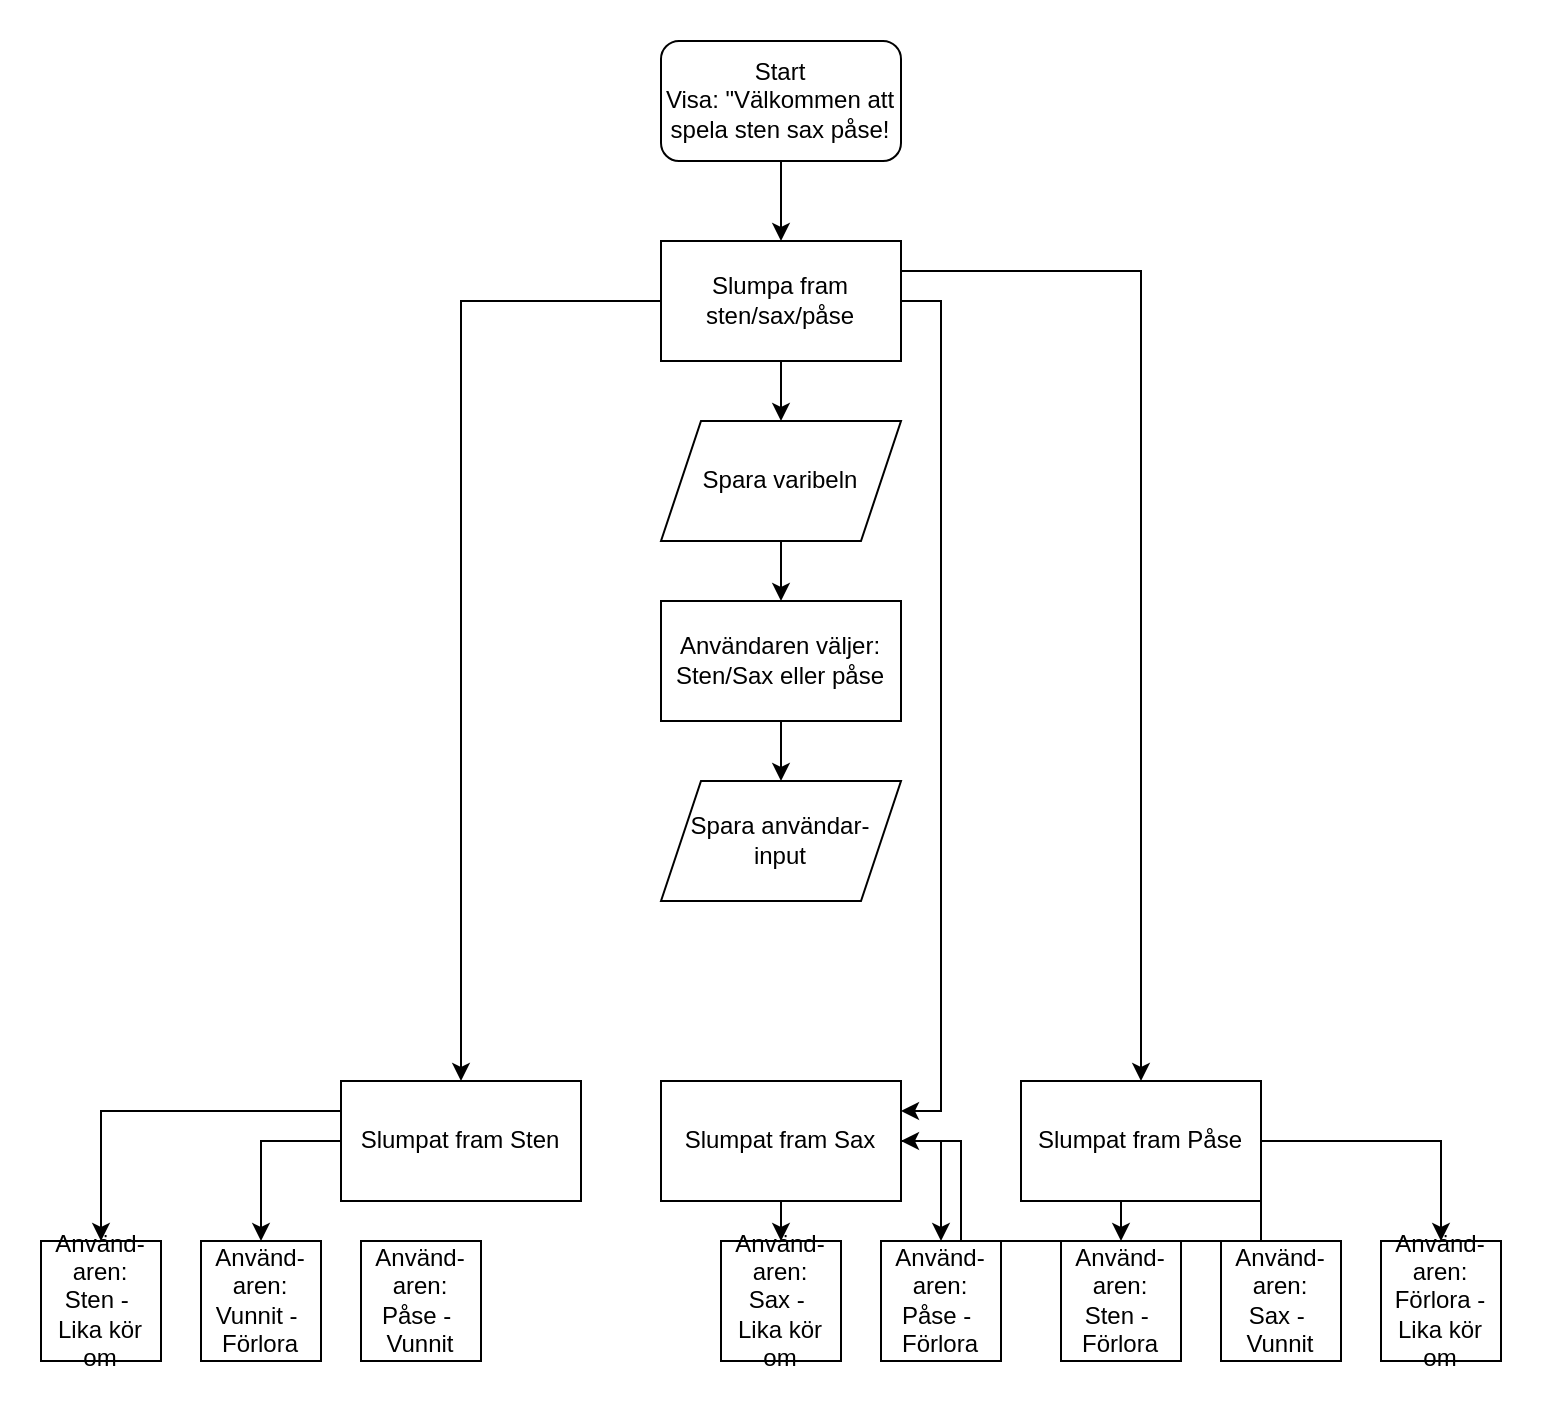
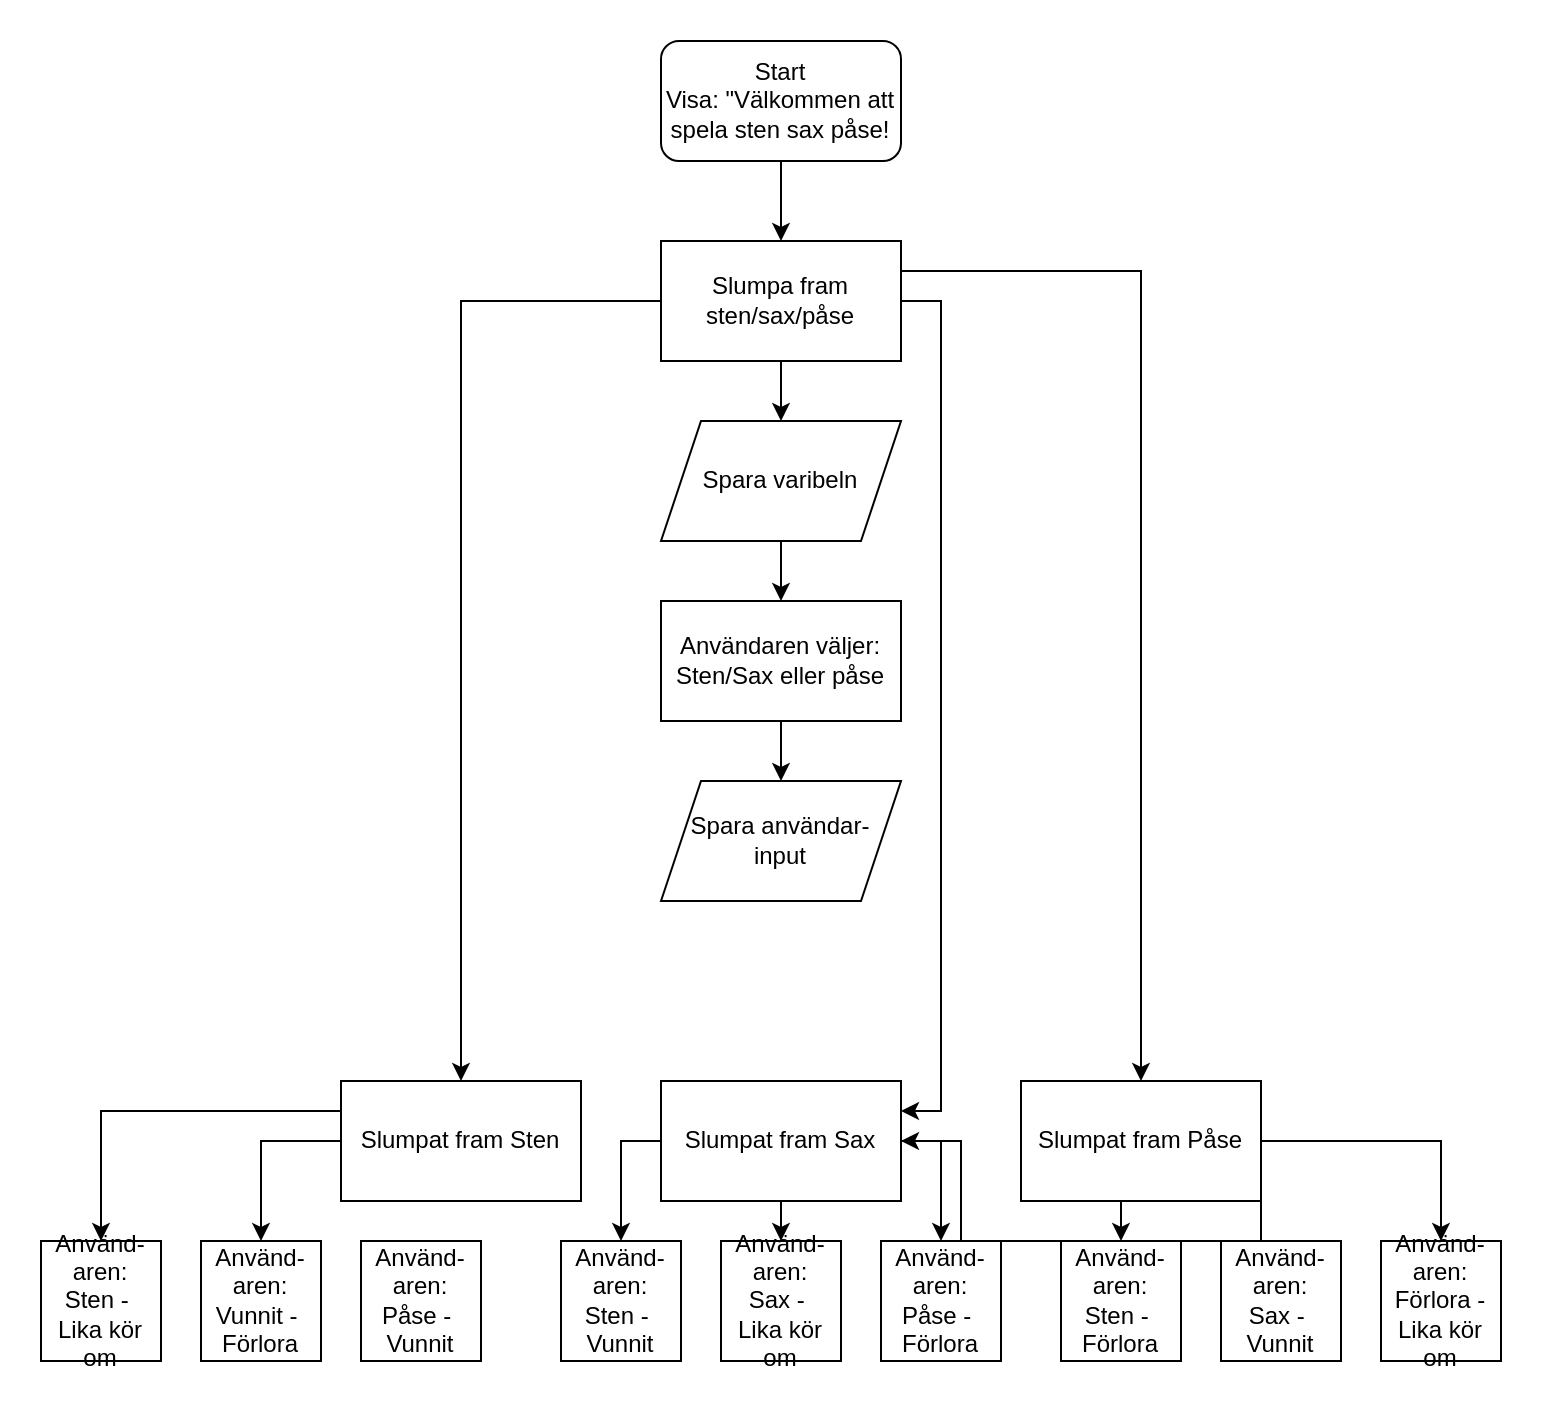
edge "Slumpat fram Sax" -> "Använd- aren: Sten - Vunnit": added
node "Använd- aren: Sten - Vunnit": added
